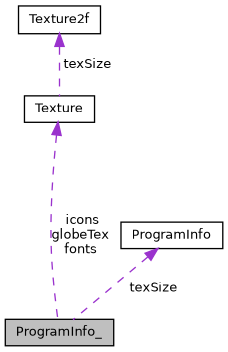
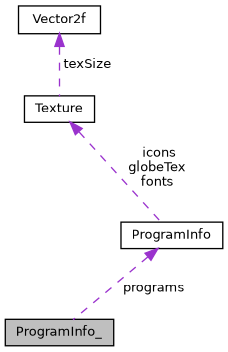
node "Texture2f": label "Texture2f" -> "Vector2f"
edge "ProgramInfo_" -> "Texture": now "ProgramInfo" -> "Texture"
edge "ProgramInfo_" -> "ProgramInfo": label " texSize" -> " programs"
